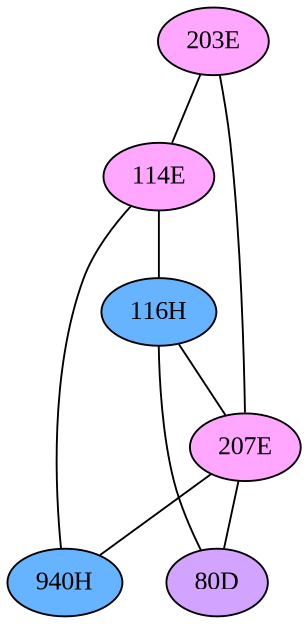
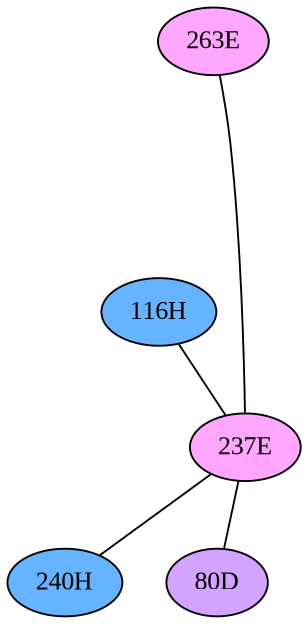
node "203E": label "203E" -> "263E"
node "114E": removed
node "207E": label "207E" -> "237E"
edge "116H" -- "80D": removed
node "940H": label "940H" -> "240H"
